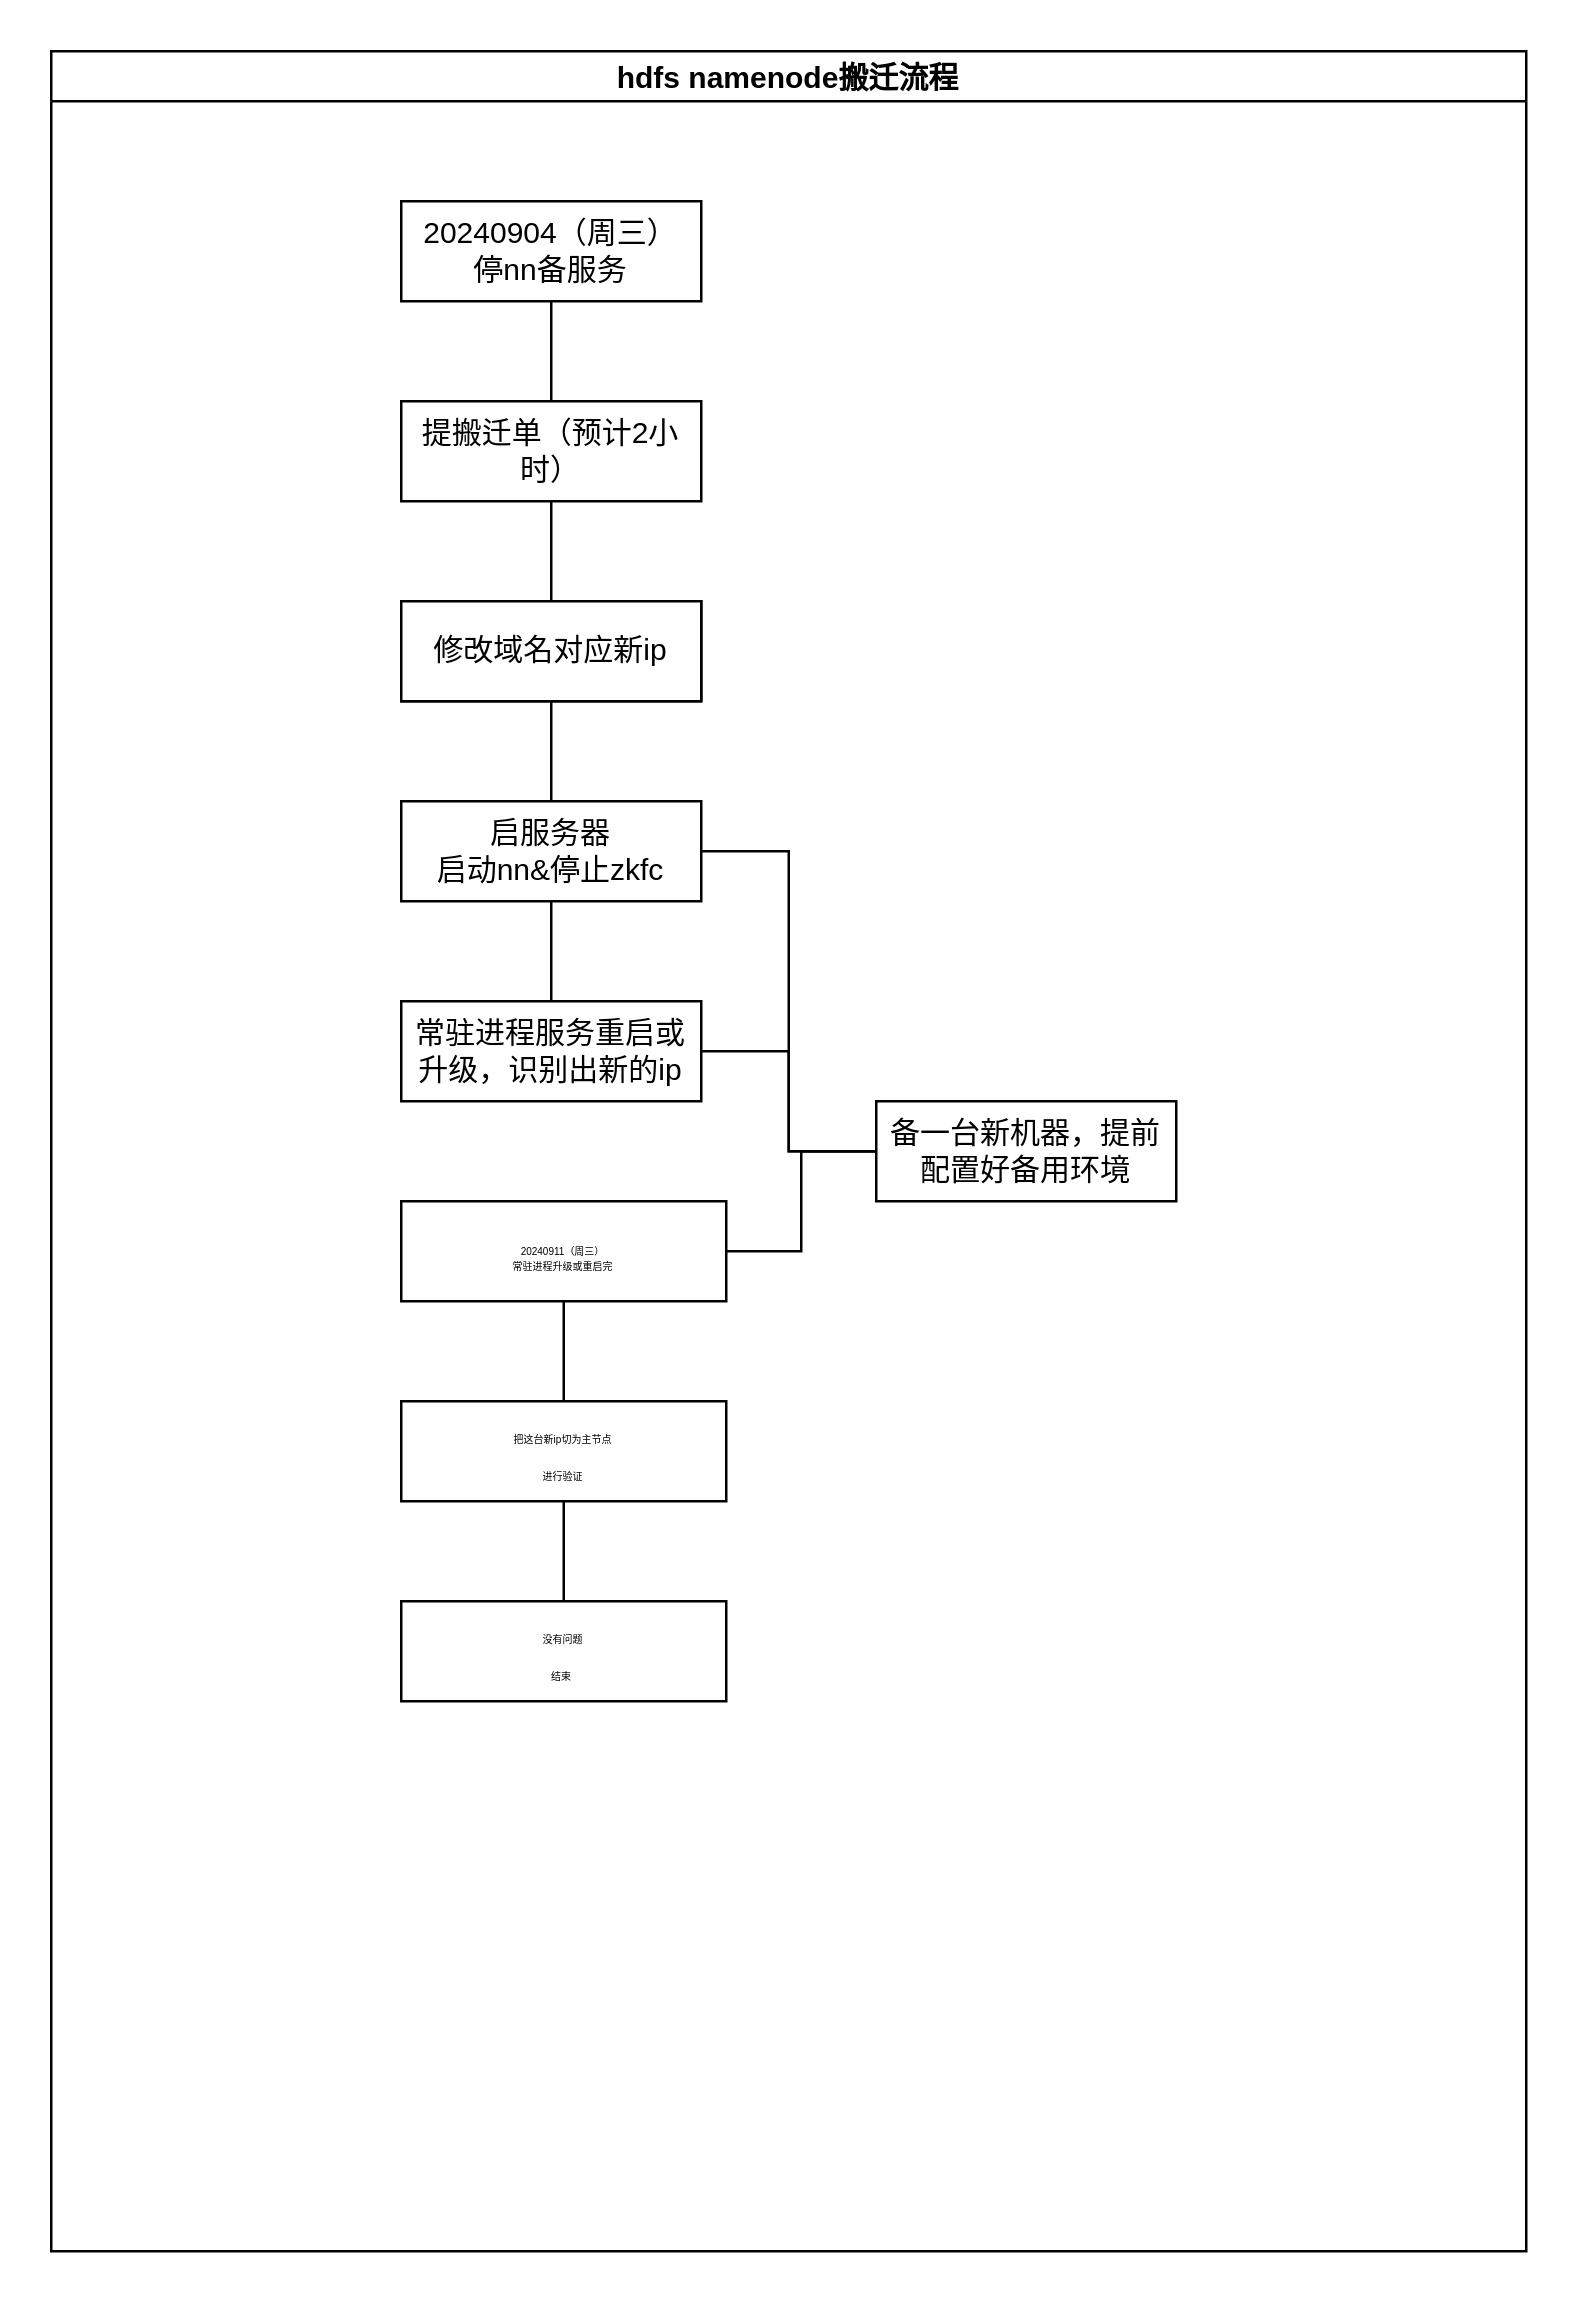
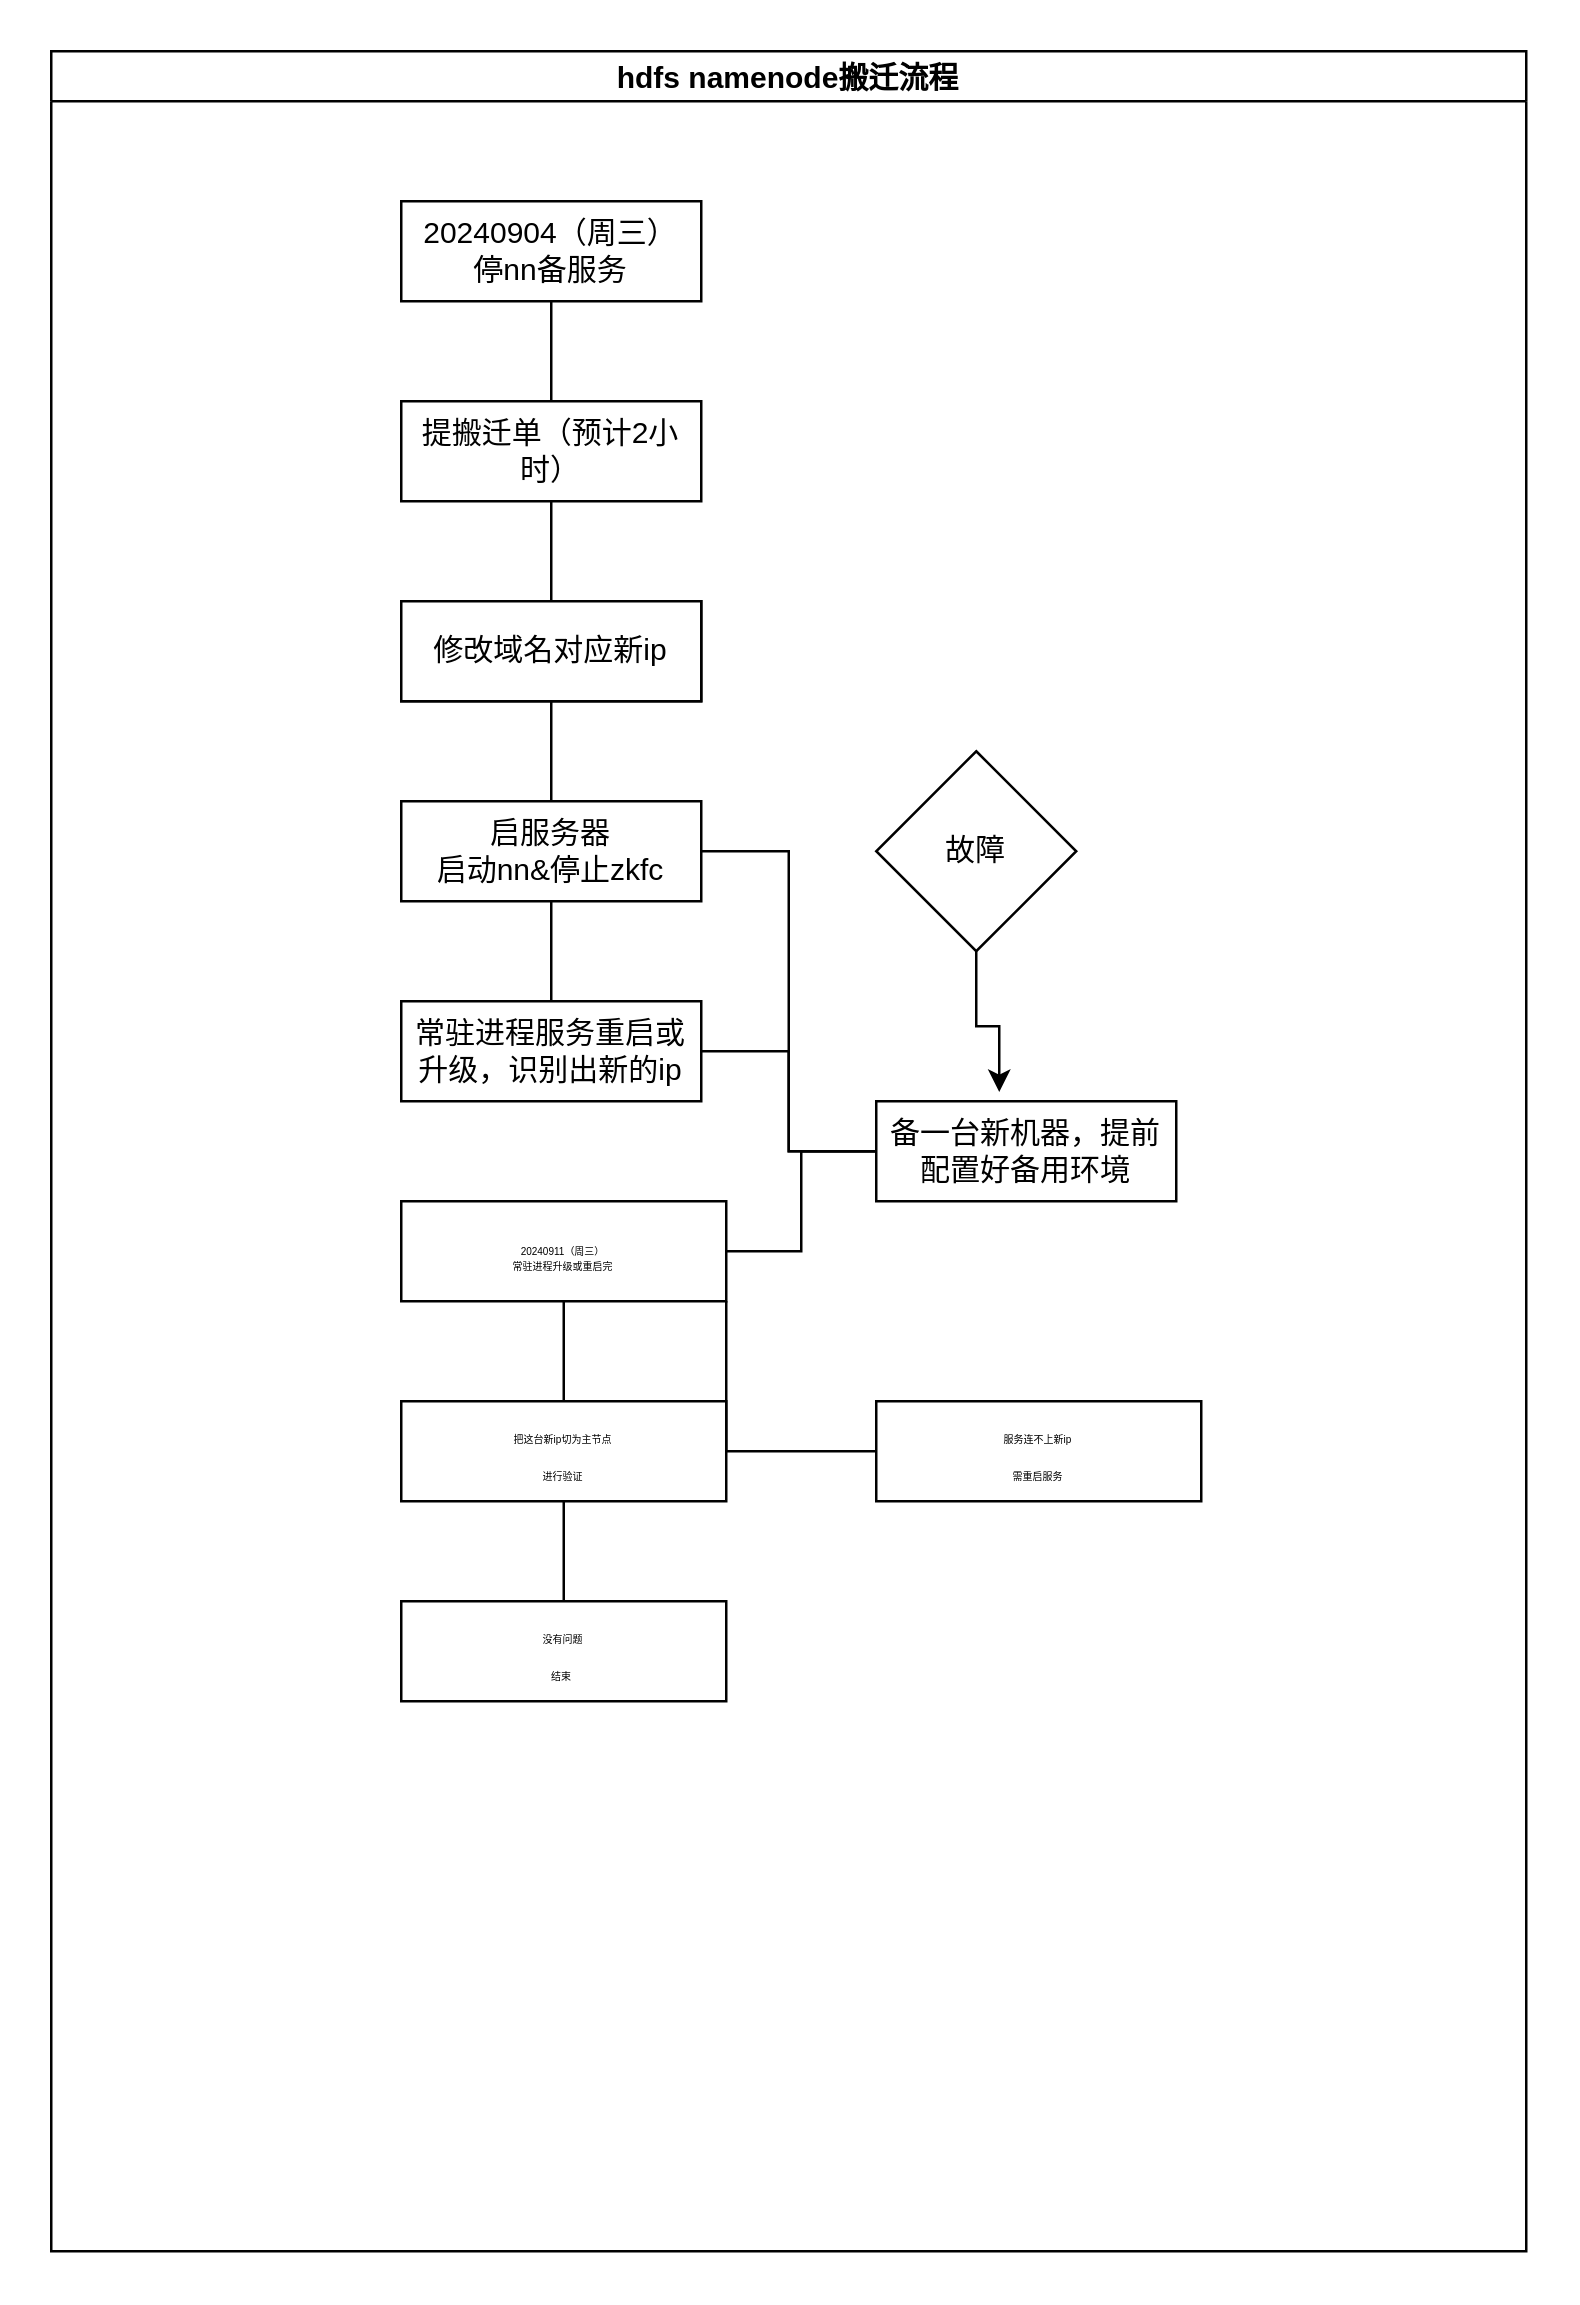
node "故障": added
edge "故障" -> "备一台新机器，提前配置好备用环境": added
edge "20240911（周三） 常驻进程升级或重启完" -- "服务连不上新ip 需重启服务": added
node "服务连不上新ip 需重启服务": added
